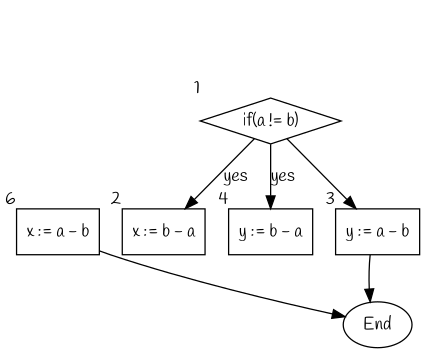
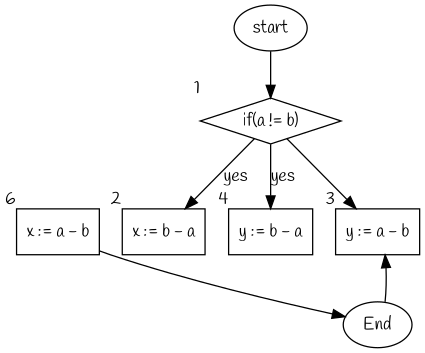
node "start": added
edge "y := a - b 3" -> "End": reversed
